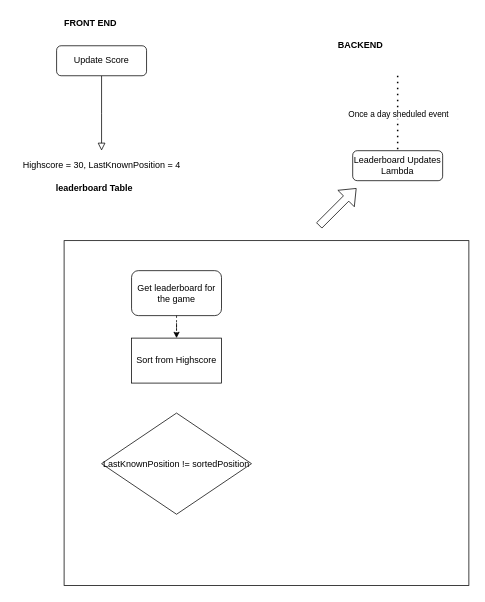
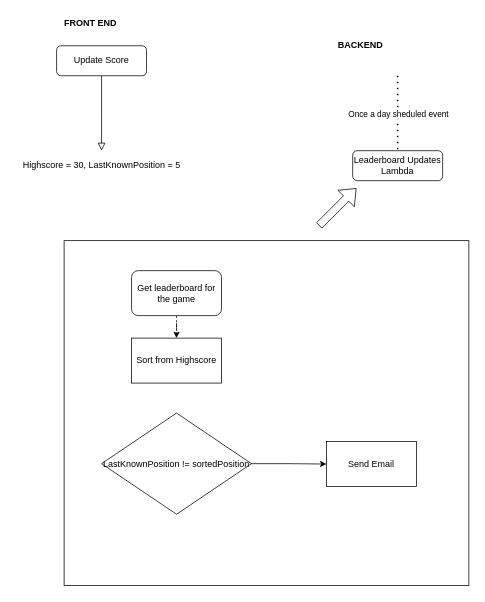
node "Highscore = 30, LastKnownPosition = 4": label "Highscore = 30, LastKnownPosition = 4" -> "Highscore = 30, LastKnownPosition = 5"
node "leaderboard Table": removed
edge "LastKnownPosition != sortedPosition" -> "Send Email": added
node "Send Email": added
